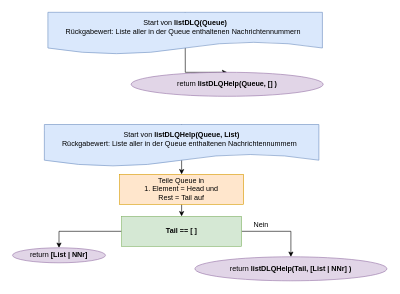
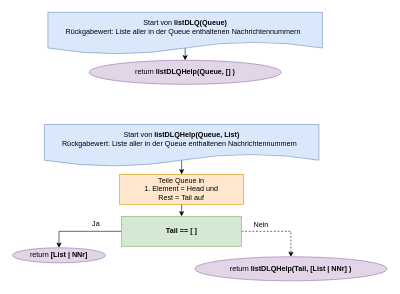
node "return listDLQHelp(Queue, [] )": moved (227, 84) -> (185, 72)
node "Ja": added
edge "Tail == [ ]" -> "return listDLQHelp(Tail, [List | NNr] )": style solid -> dashed
